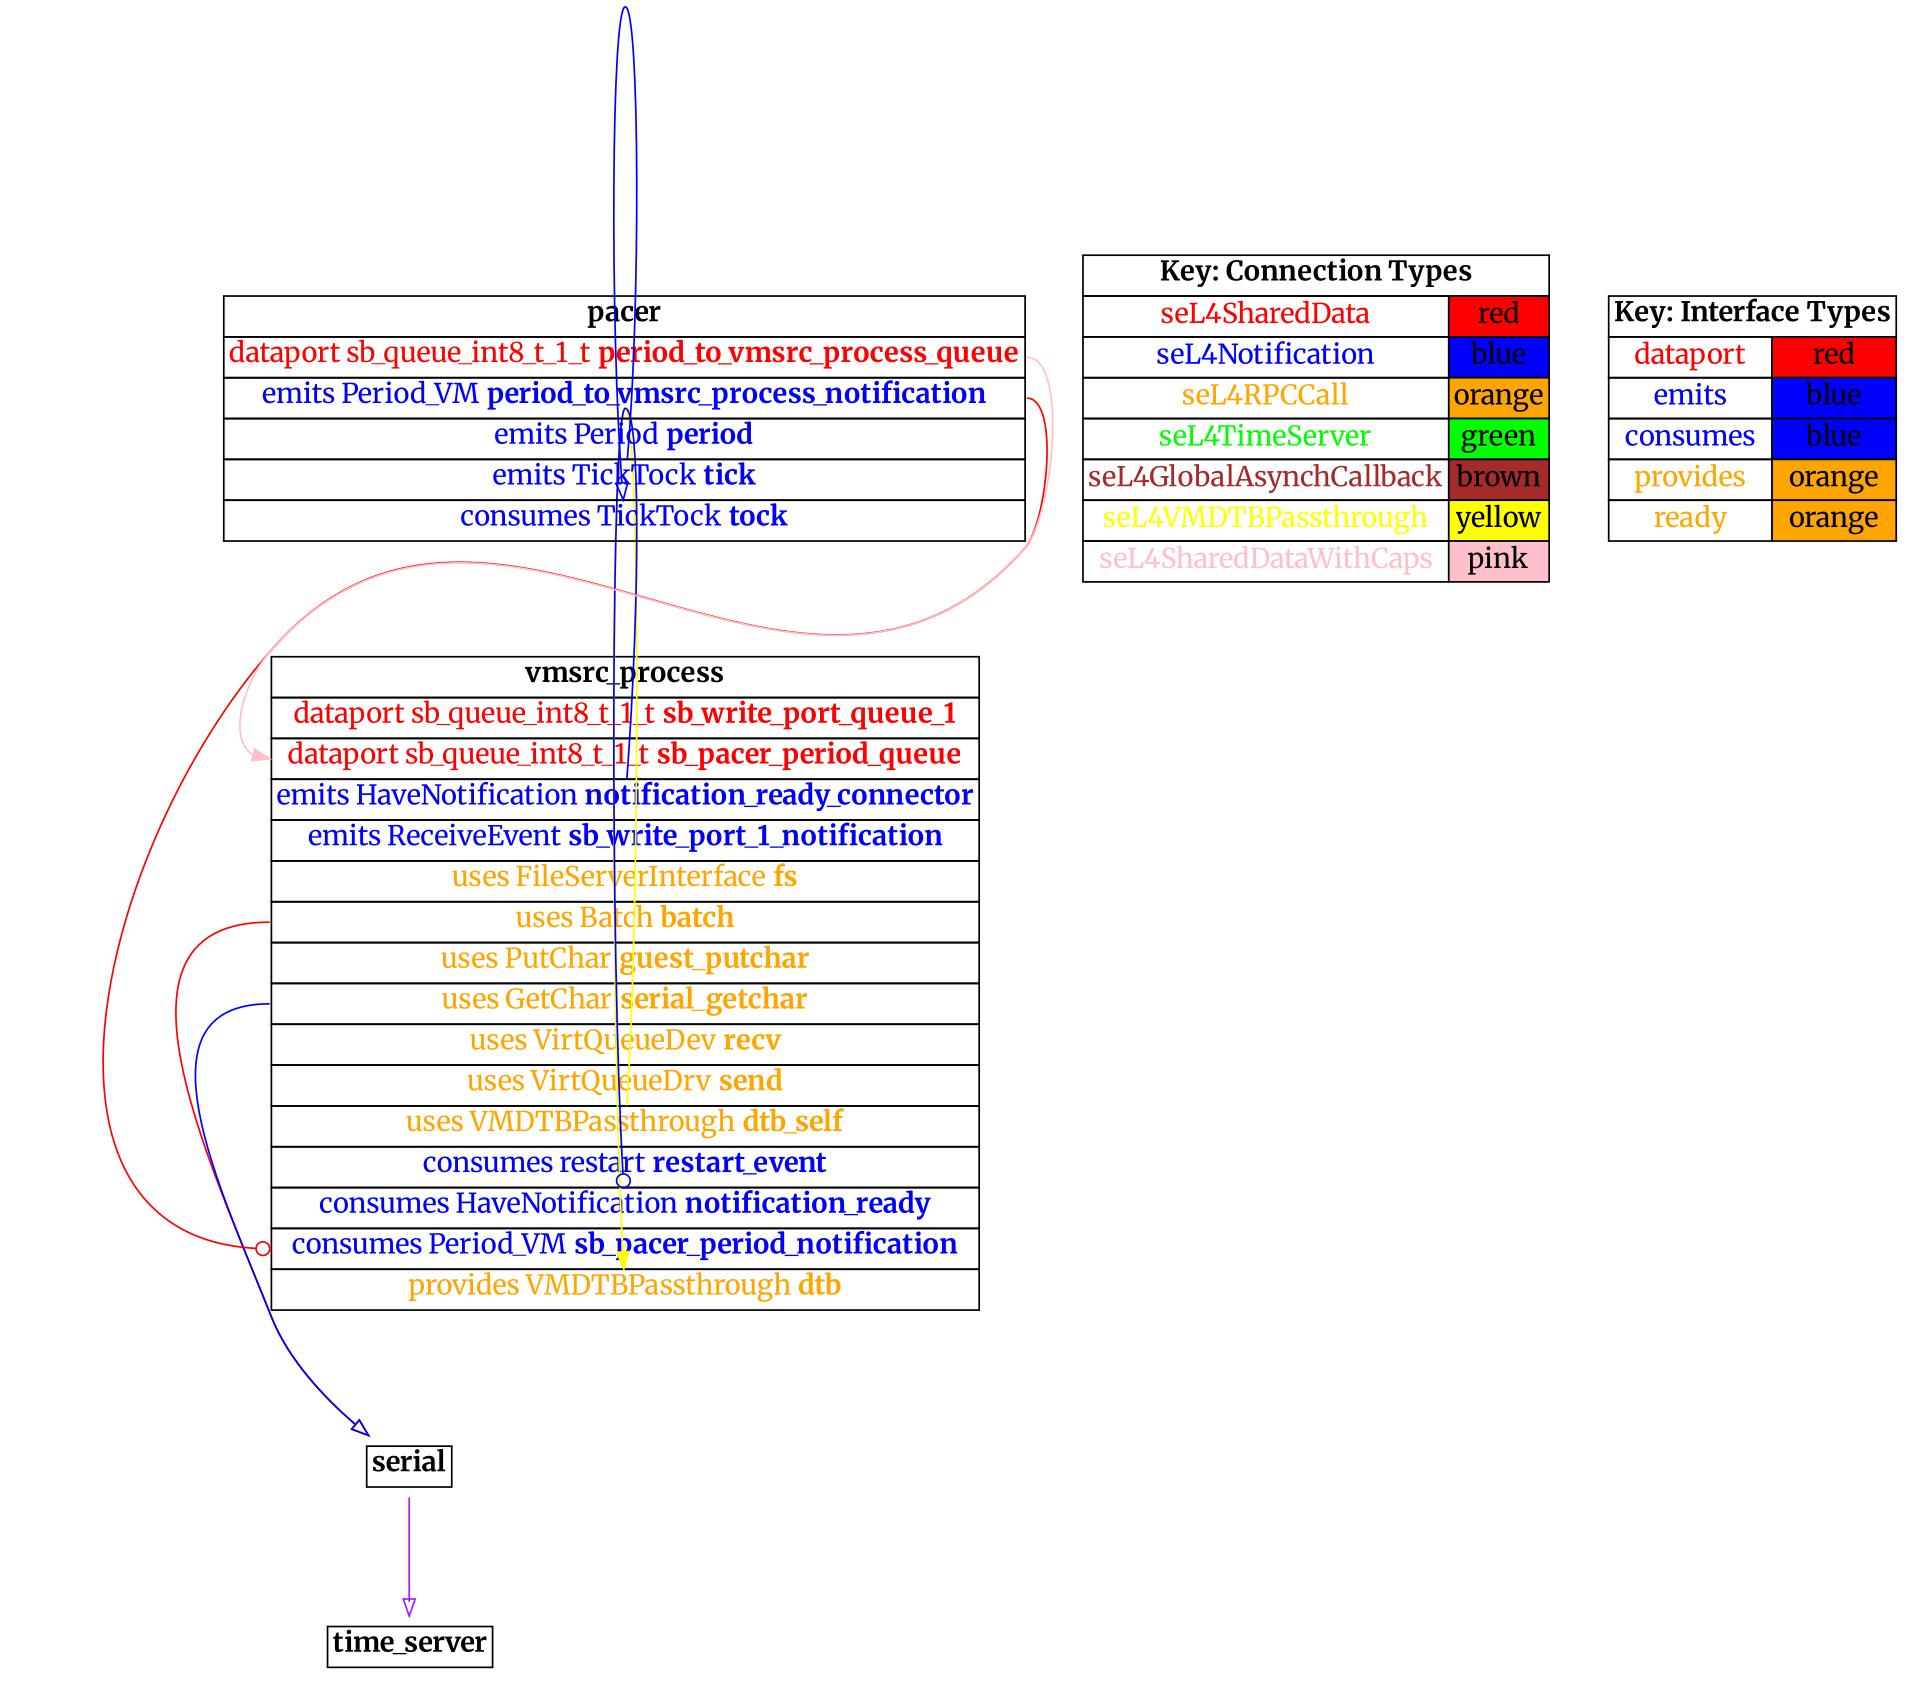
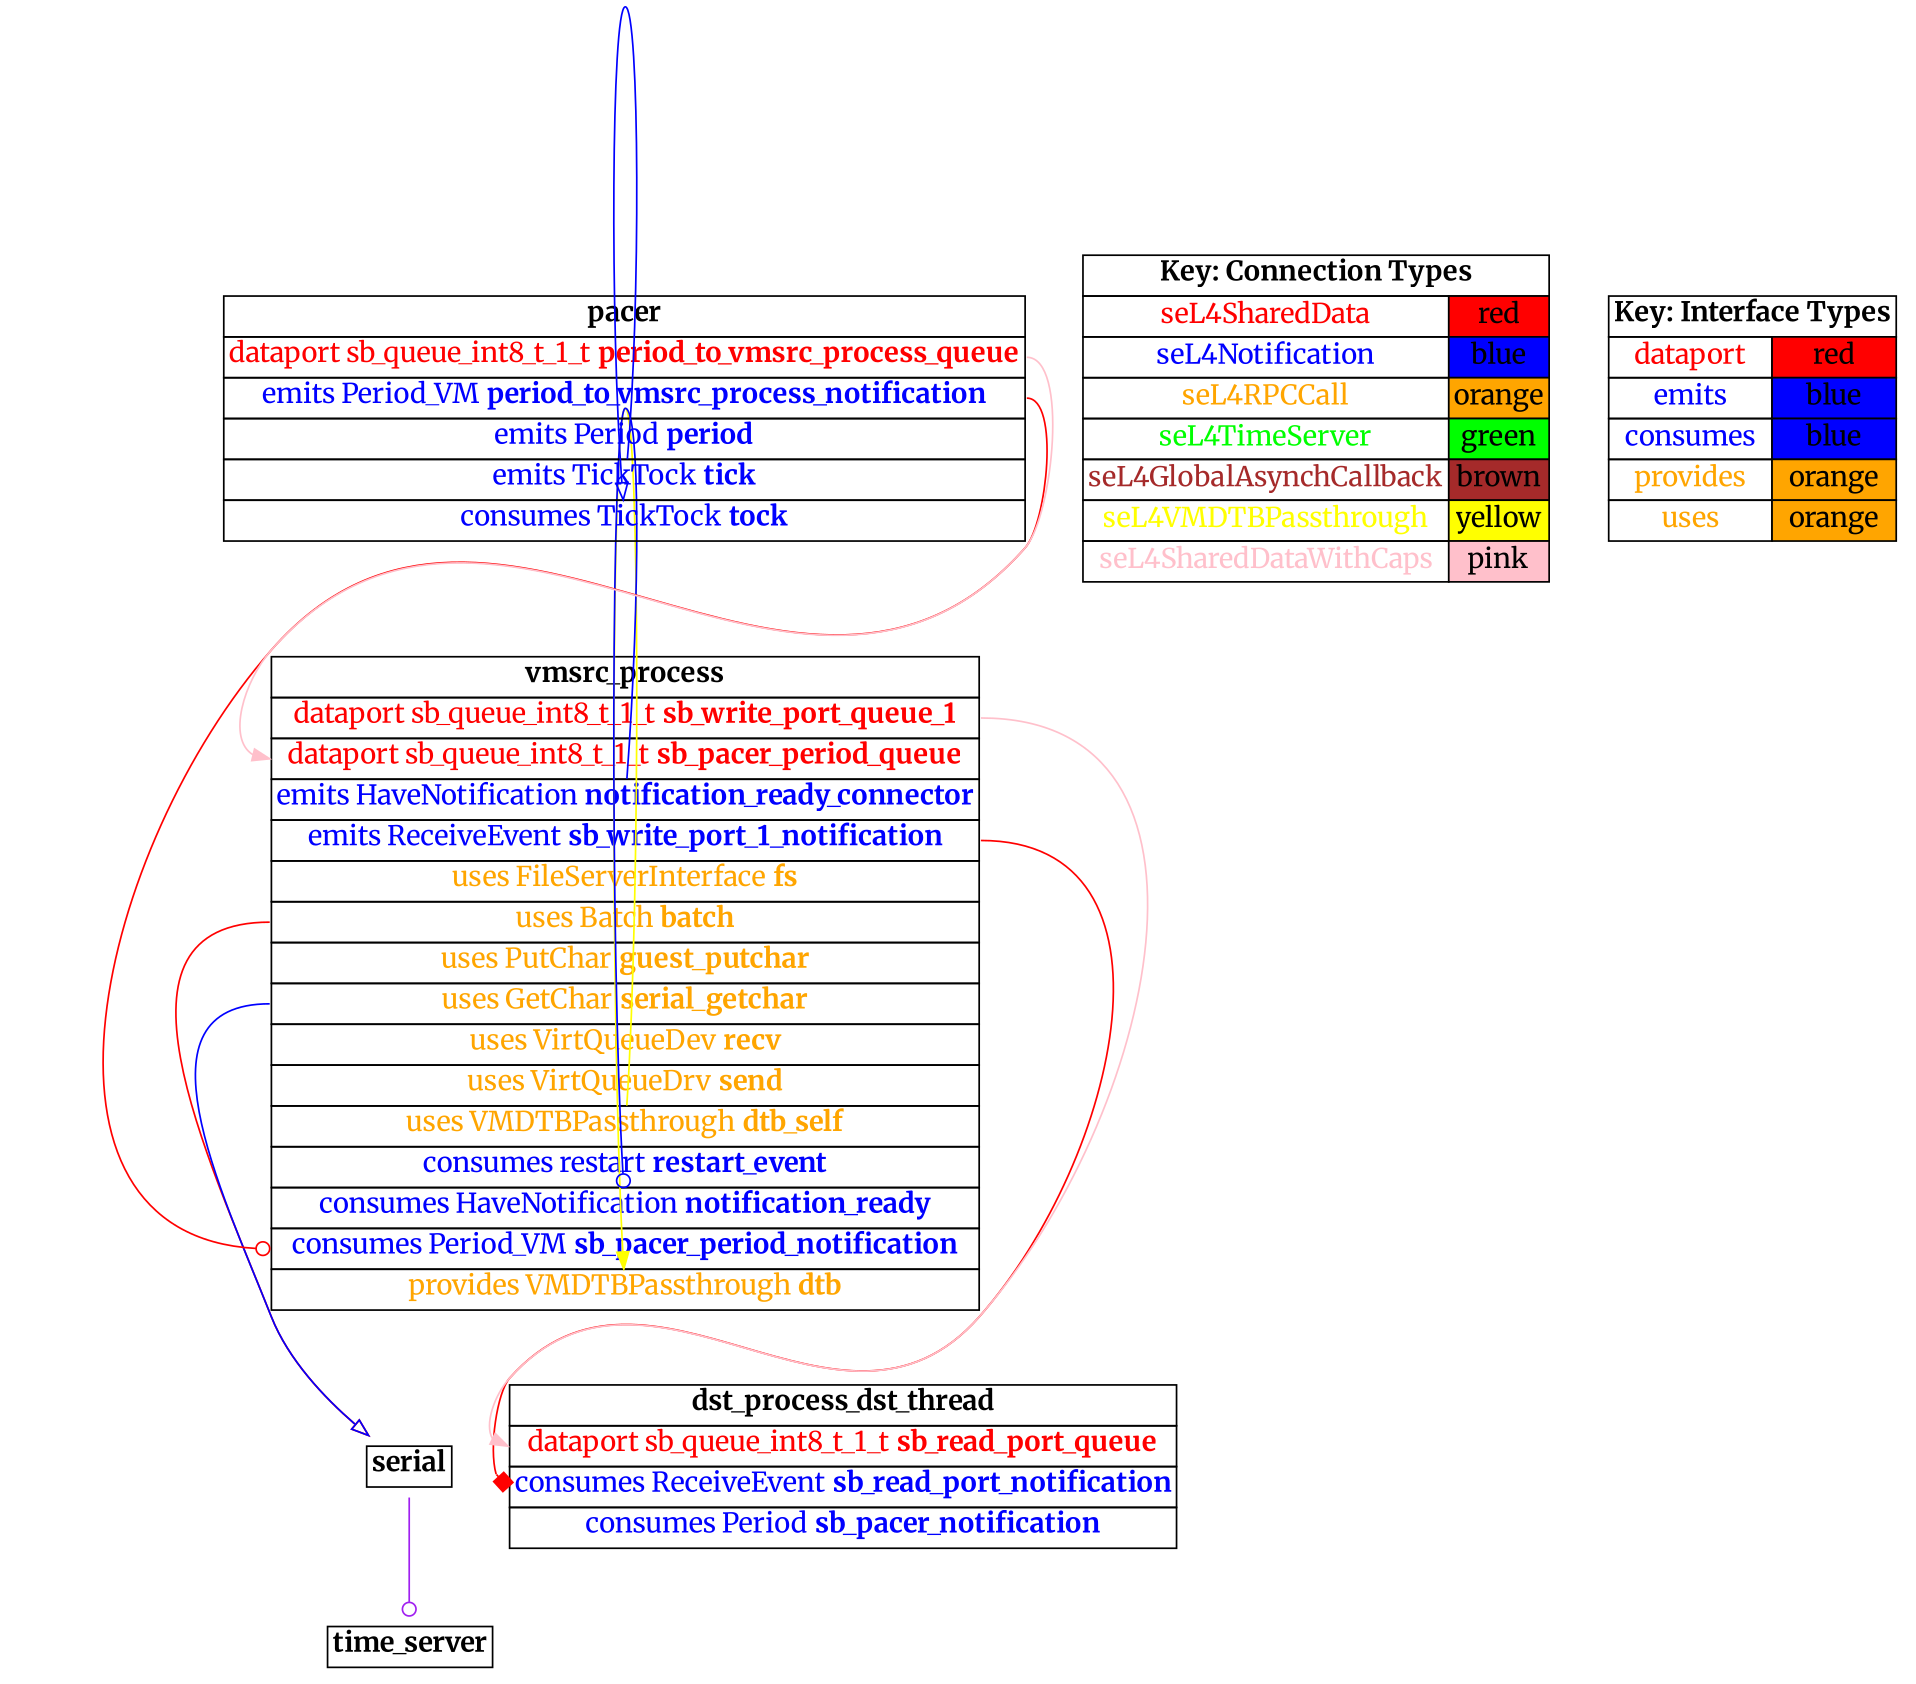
node "Key: Interface Types": text "ready" -> "uses"
node "dst_process_dst_thread": added
edge "serial" -> "time_server": arrowhead onormal -> odot
